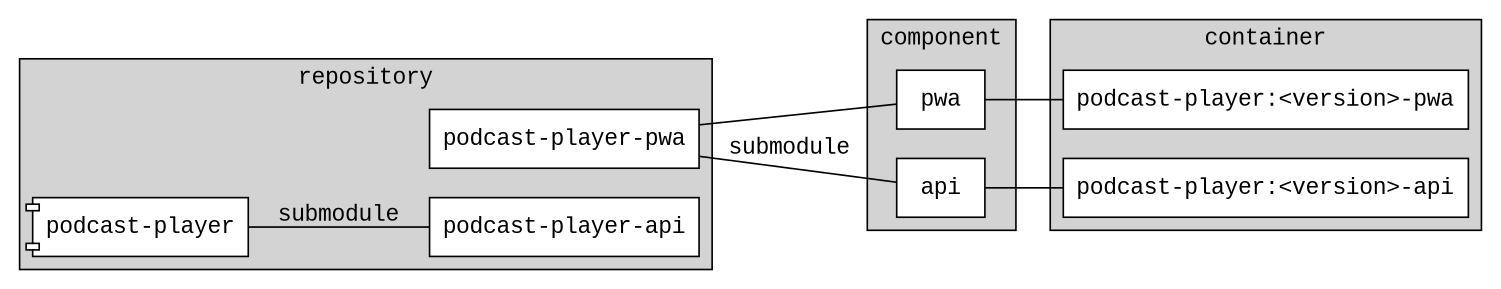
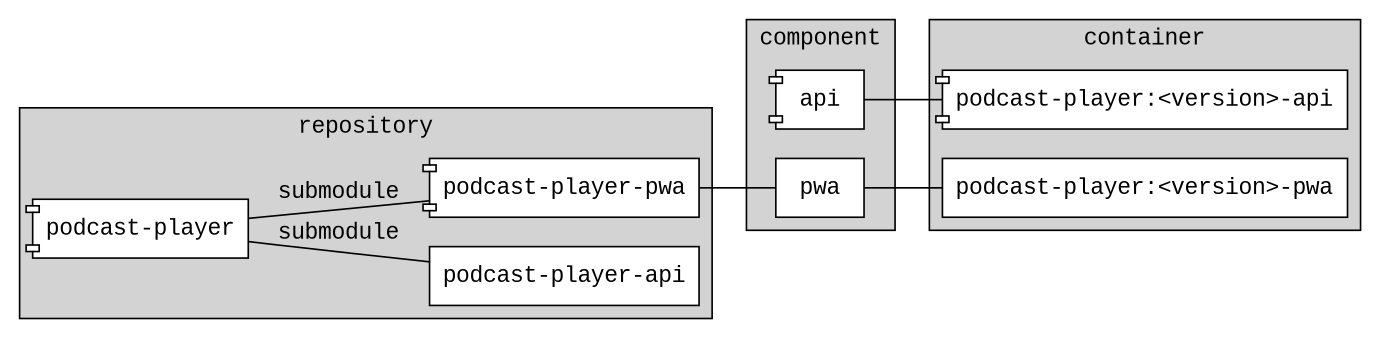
node "podcast-player-pwa": shape box -> component
edge "podcast-player-pwa" -- "api": now "podcast-player-pwa" -- "podcast-player"
node "api": shape box -> component
node "podcast-player:<version>-api": shape box -> component
